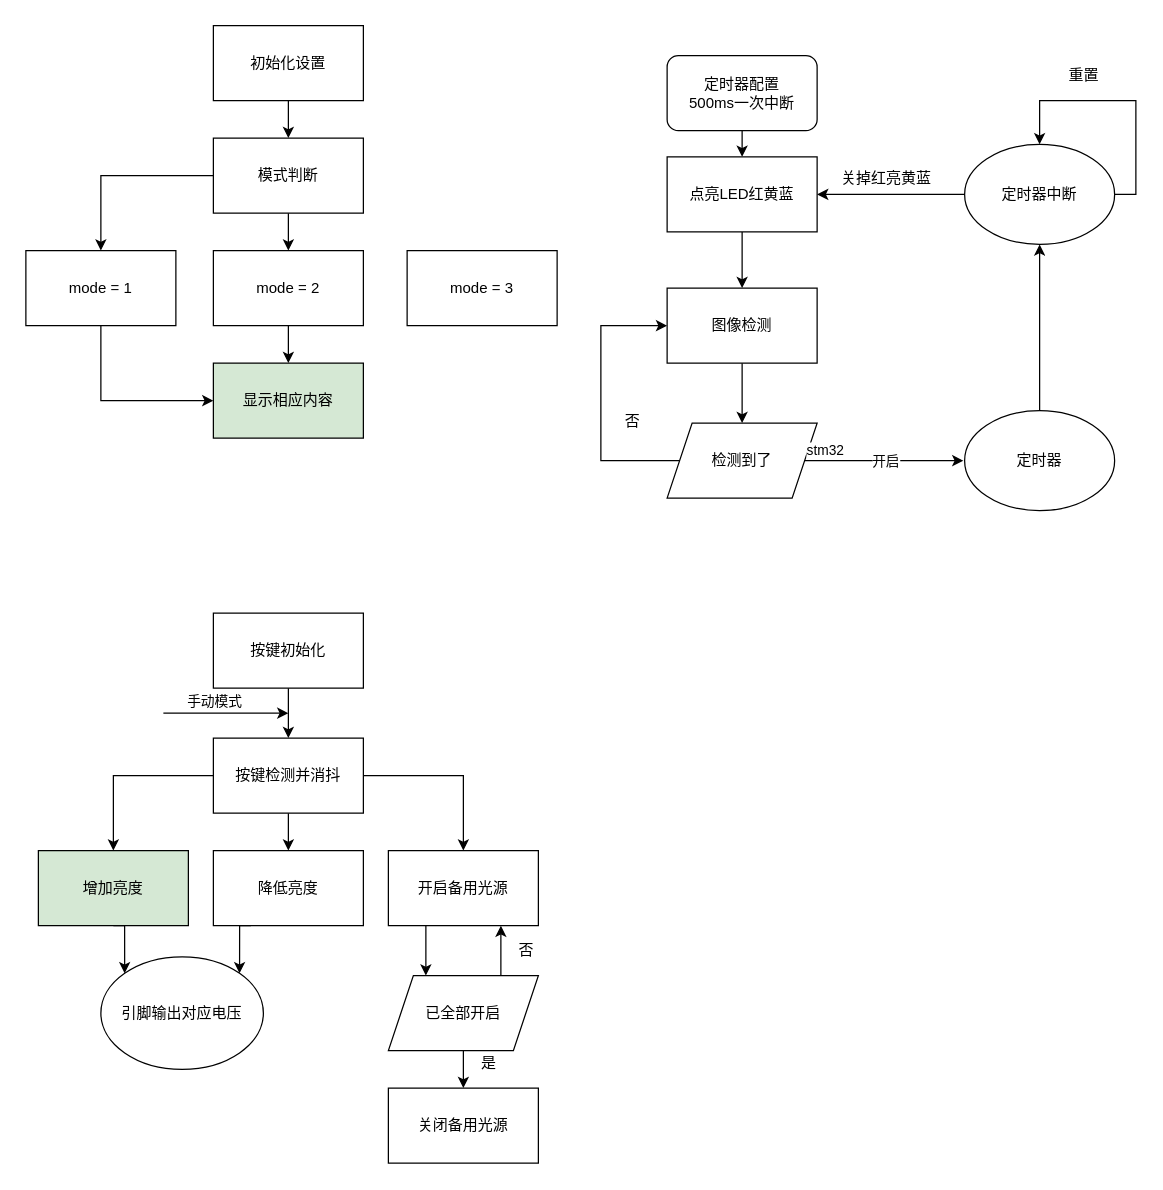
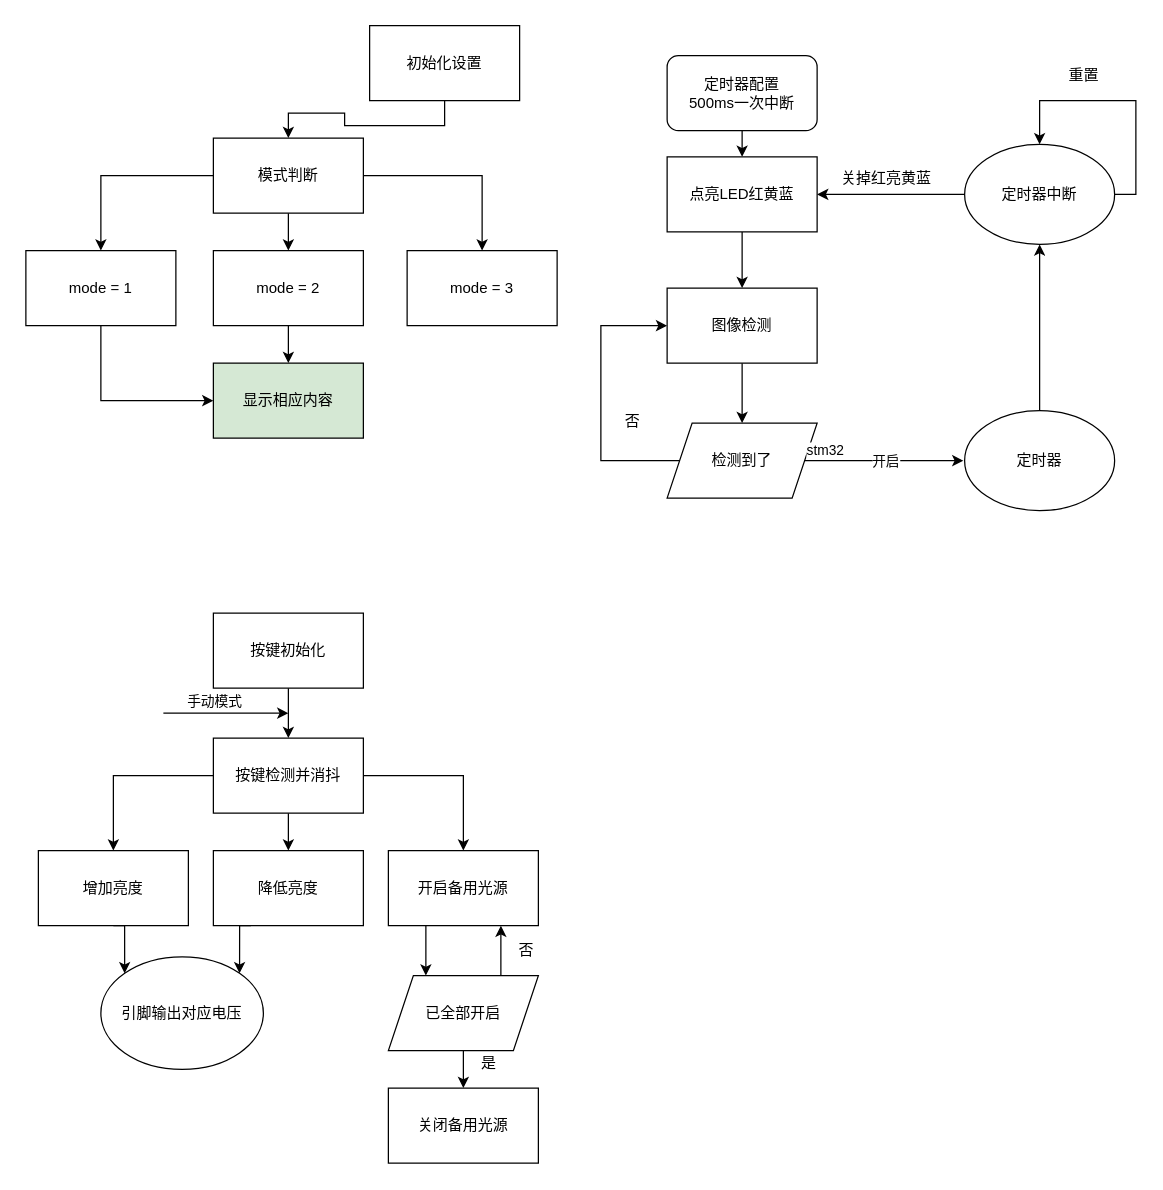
node "初始化设置": moved (288, 63) -> (444, 63)
edge "模式判断" -> "mode = 3": added
node "增加亮度": fillcolor #d5e8d4 -> #ffffff
